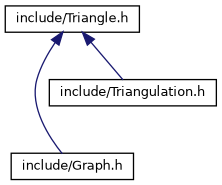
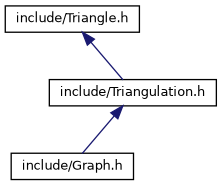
edge "include/Graph.h" -> "include/Triangle.h": now "include/Graph.h" -> "include/Triangulation.h"
